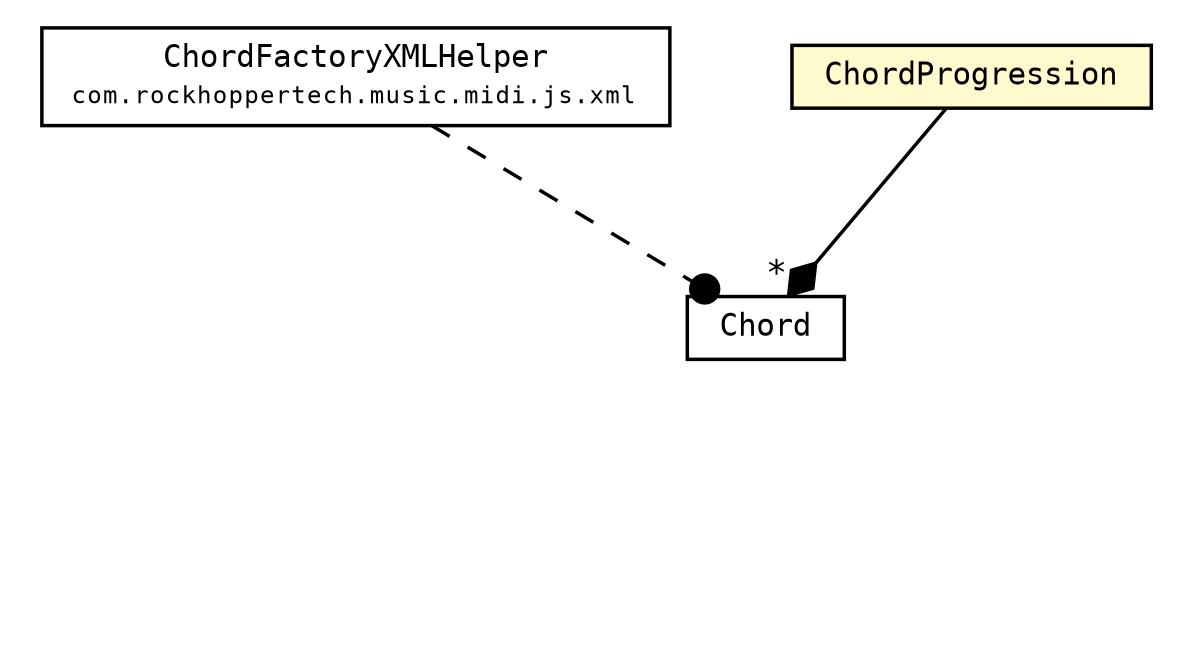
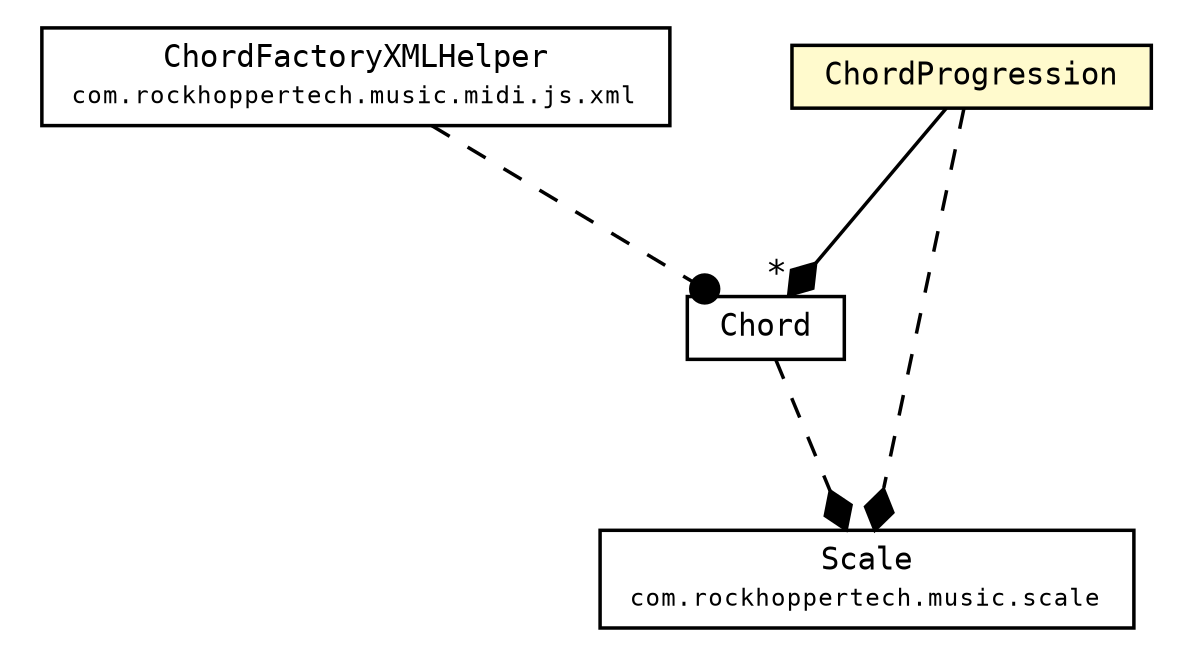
node "Scale": added
